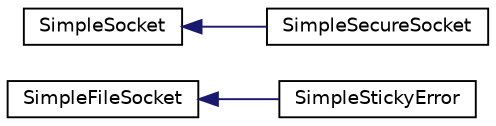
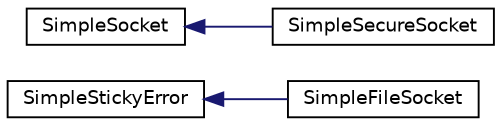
edge "SimpleStickyError" -> "SimpleFileSocket": reversed
